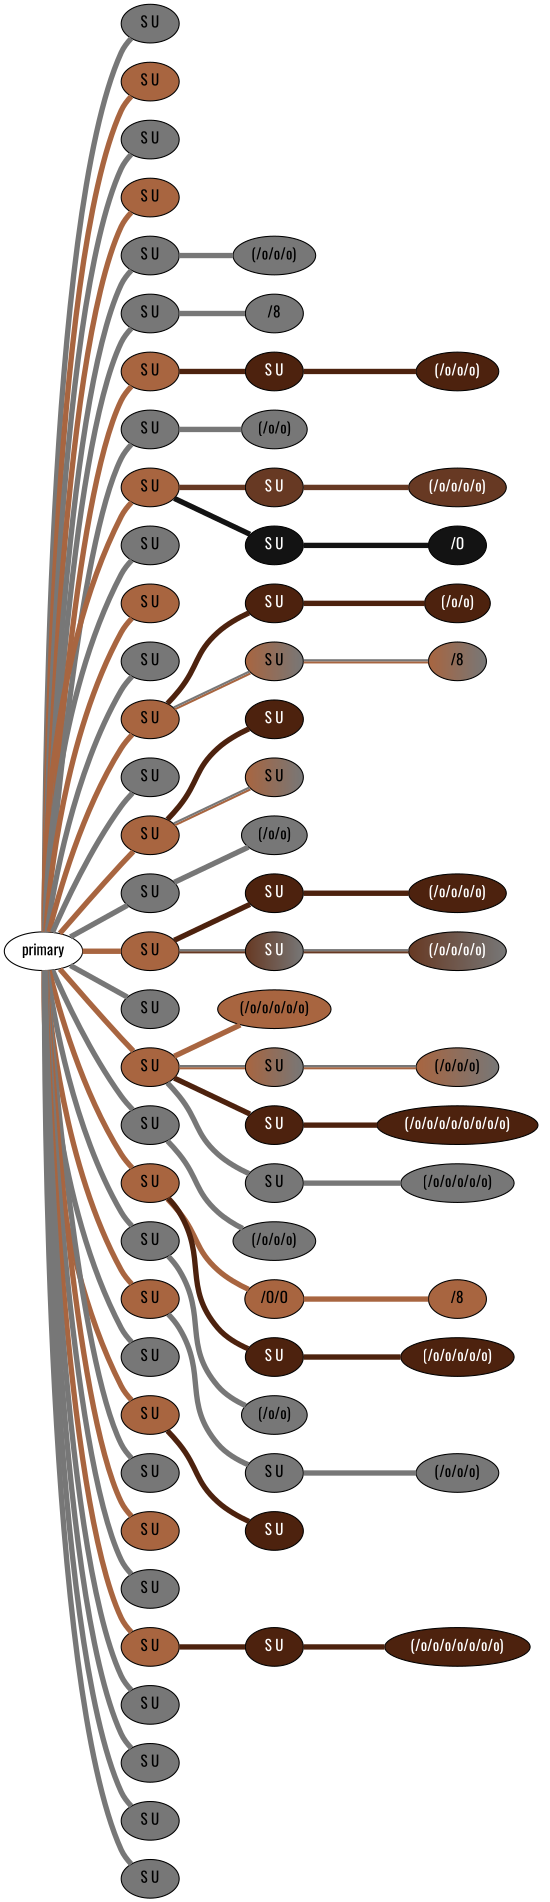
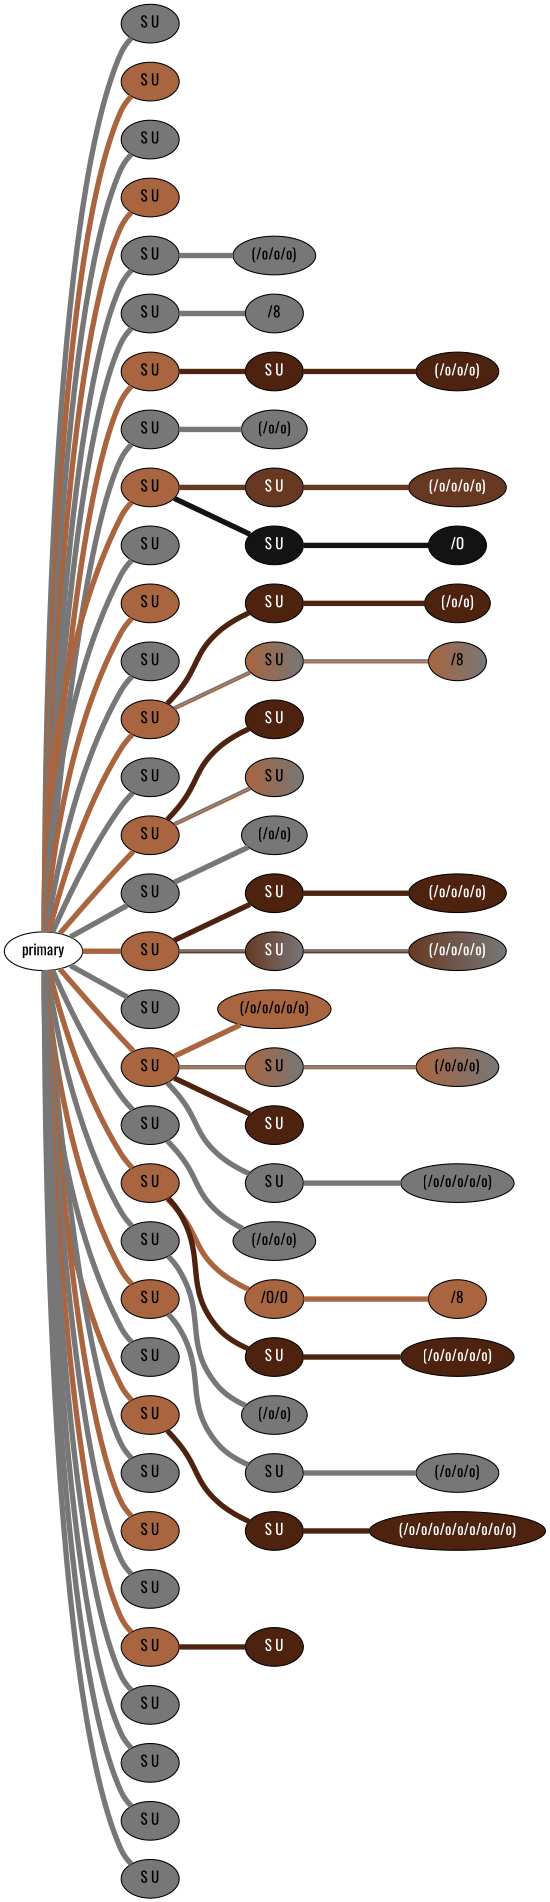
node "(/o/o/o/o/o/o/o/o)": removed
node "(/o/o/o/o/o/o/o/o/o)": added
node "(/o/o/o/o/o/o/o)": removed
